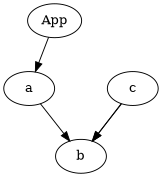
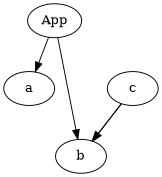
edge "a" -> "b": now "App" -> "b"
